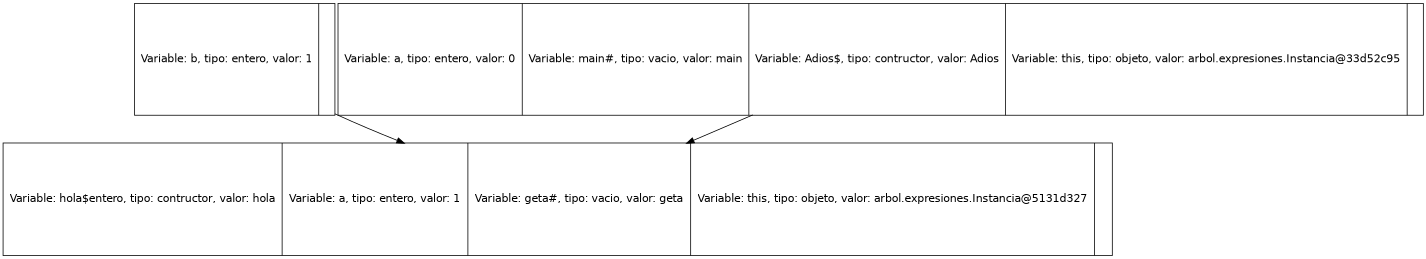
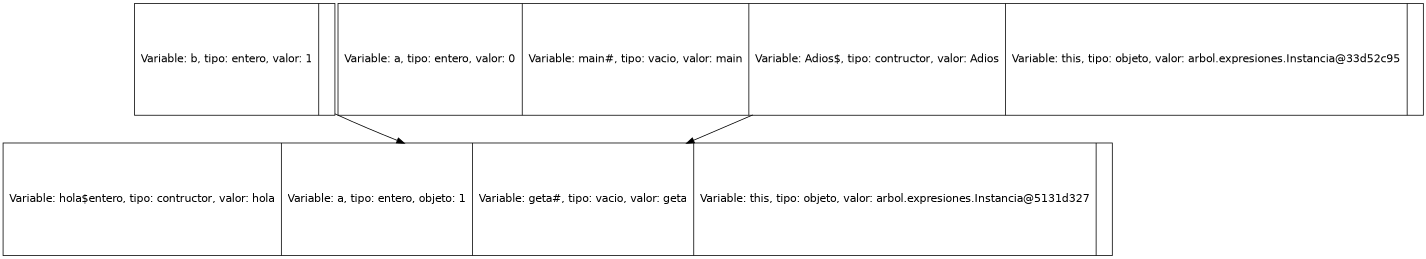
node "Variable: hola$entero, tipo: contructor, valor: hola": text "Variable: a, tipo: entero, valor: 1" -> "Variable: a, tipo: entero, objeto: 1"
